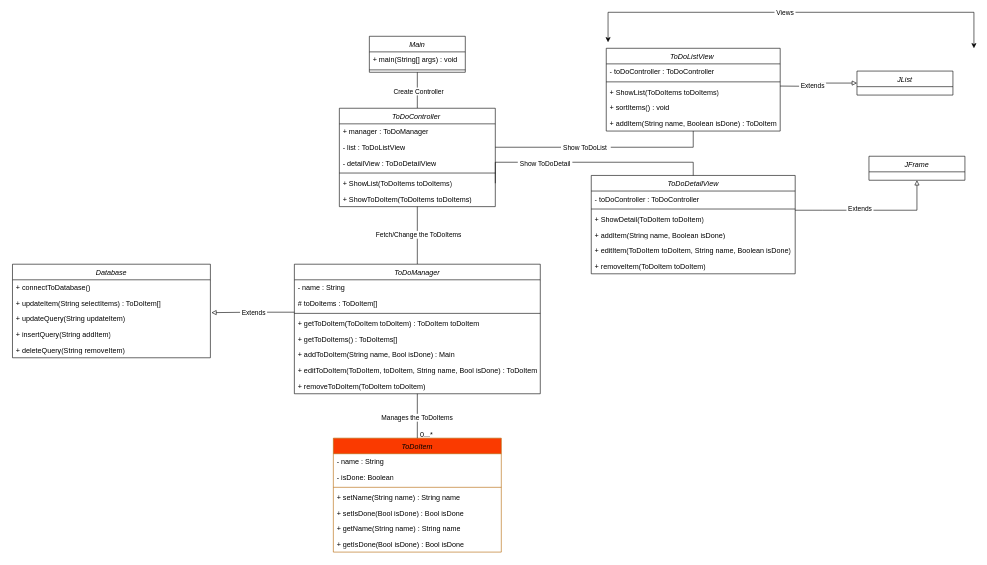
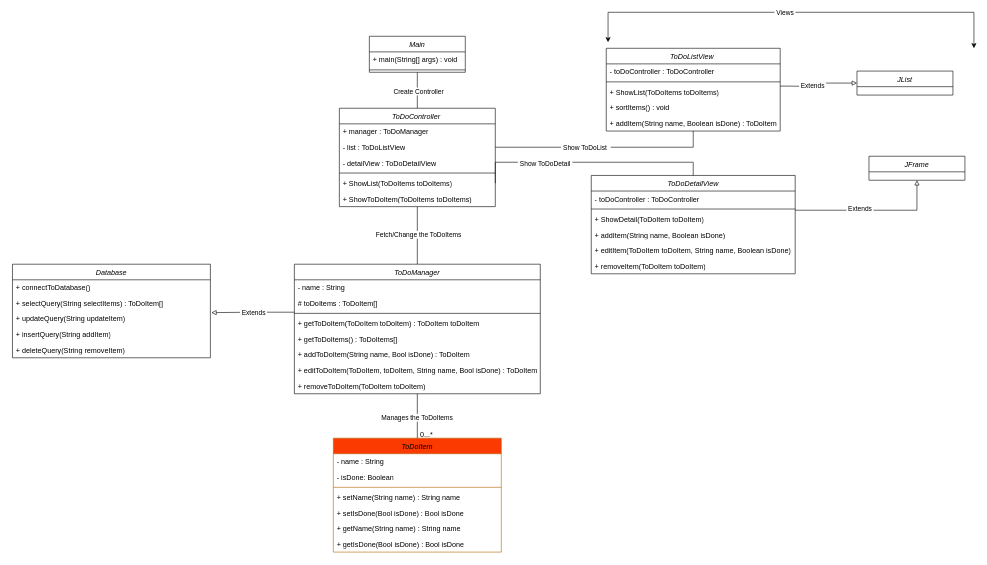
node "+ updateItem(String selectItems) : ToDoItem[]": label "+ updateItem(String selectItems) : ToDoItem[]" -> "+ selectQuery(String selectItems) : ToDoItem[]"
node "+ addToDoItem(String name, Bool isDone) : Main": label "+ addToDoItem(String name, Bool isDone) : Main" -> "+ addToDoItem(String name, Bool isDone) : ToDoItem"
